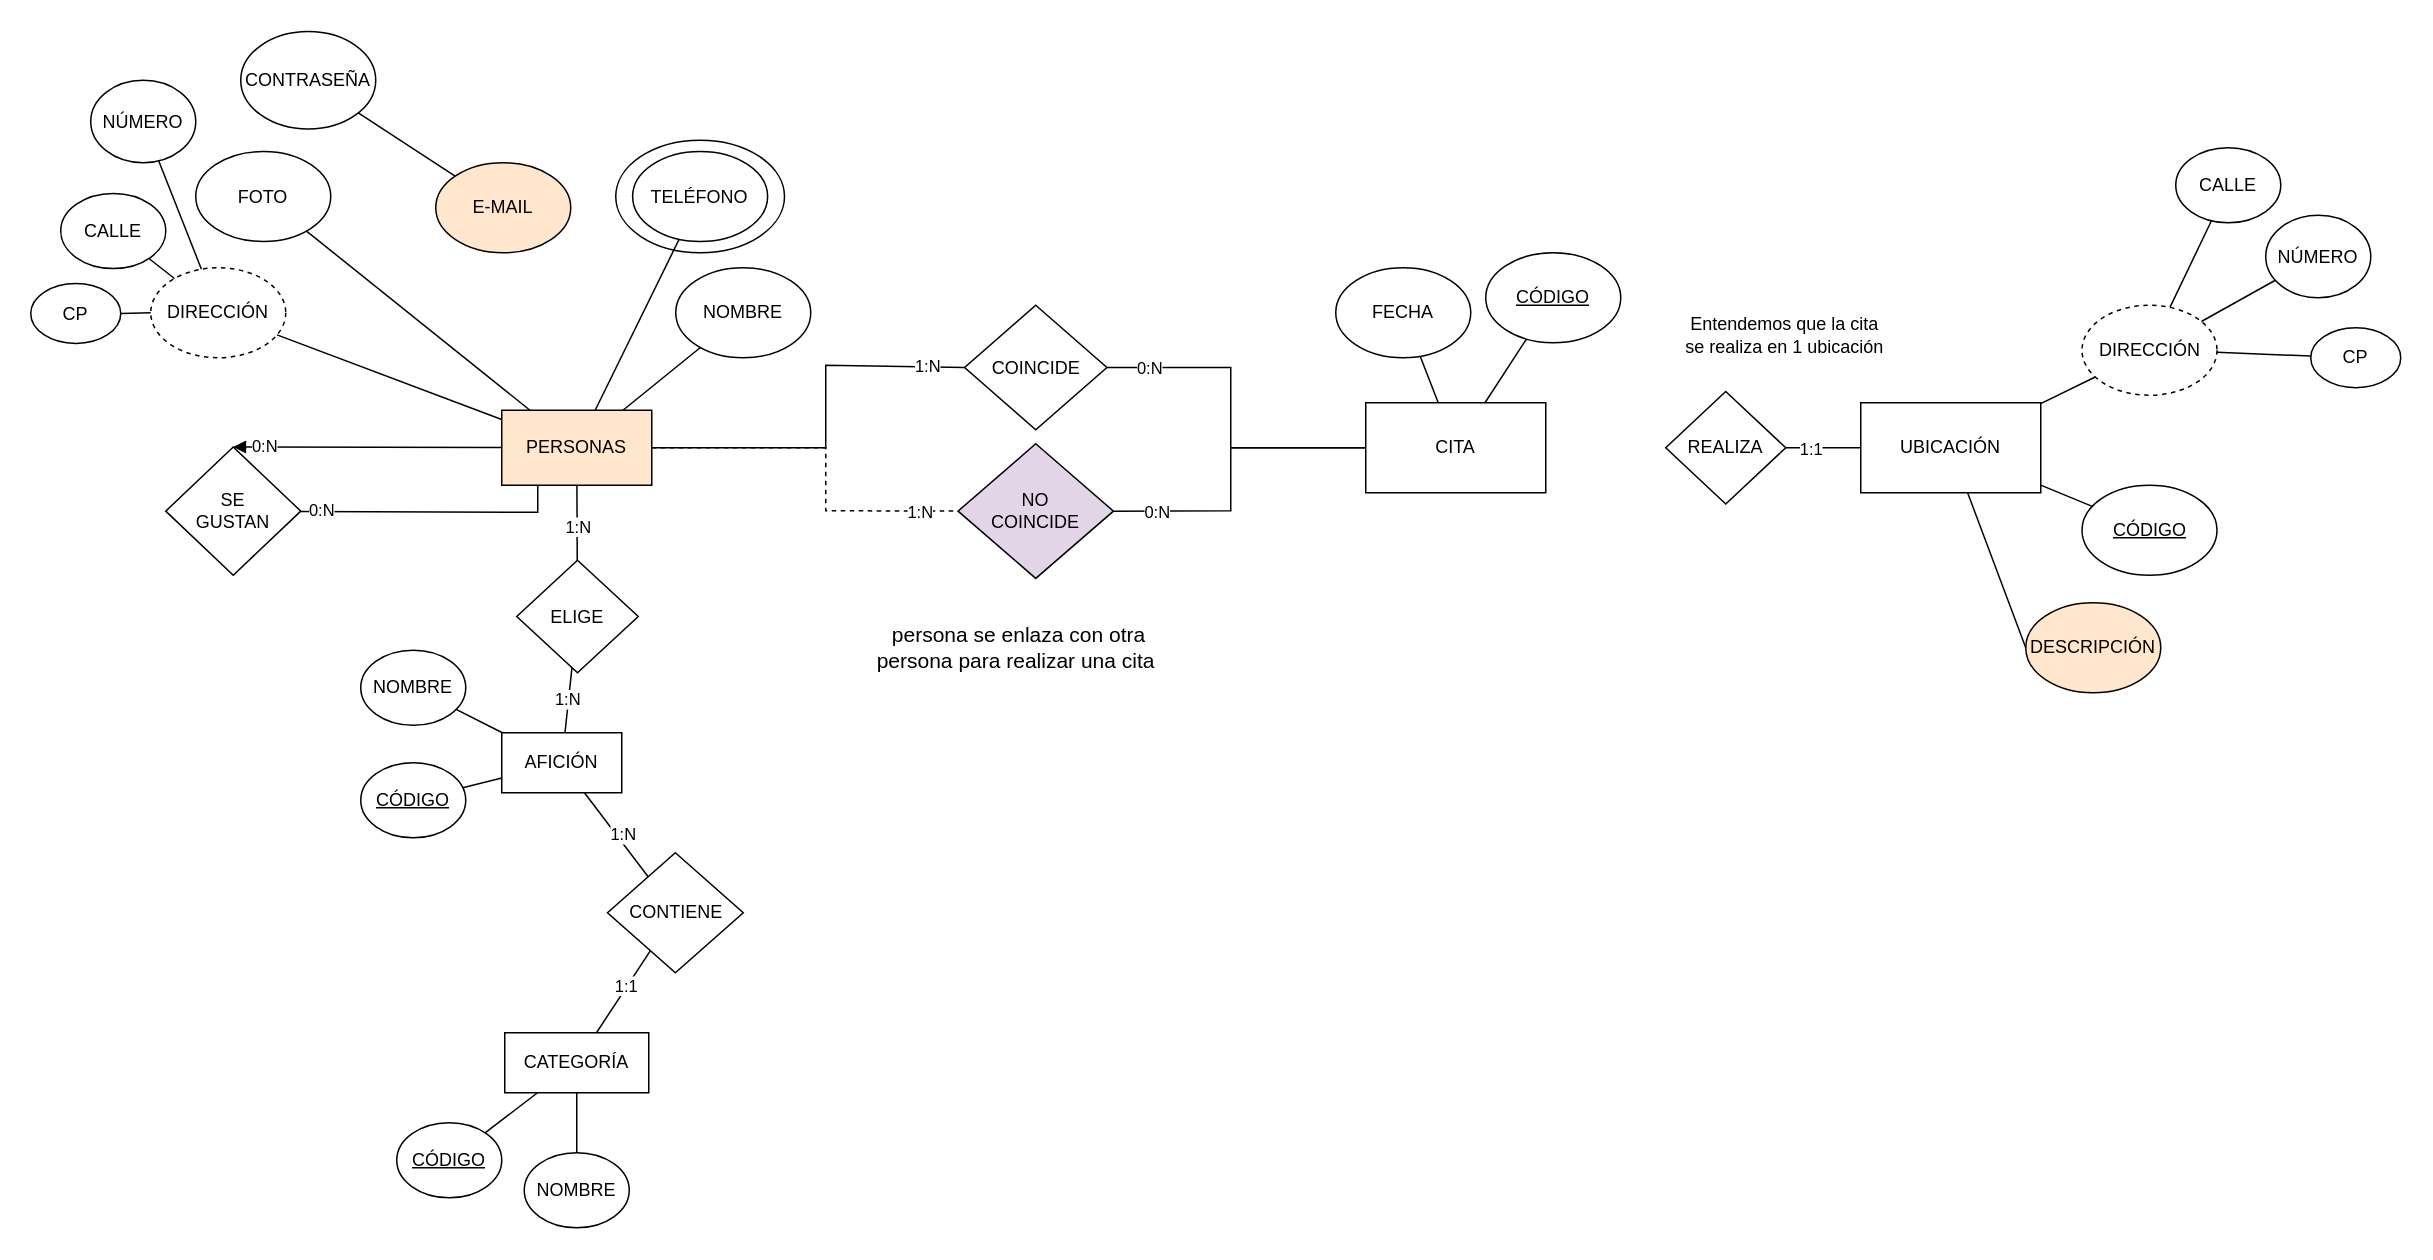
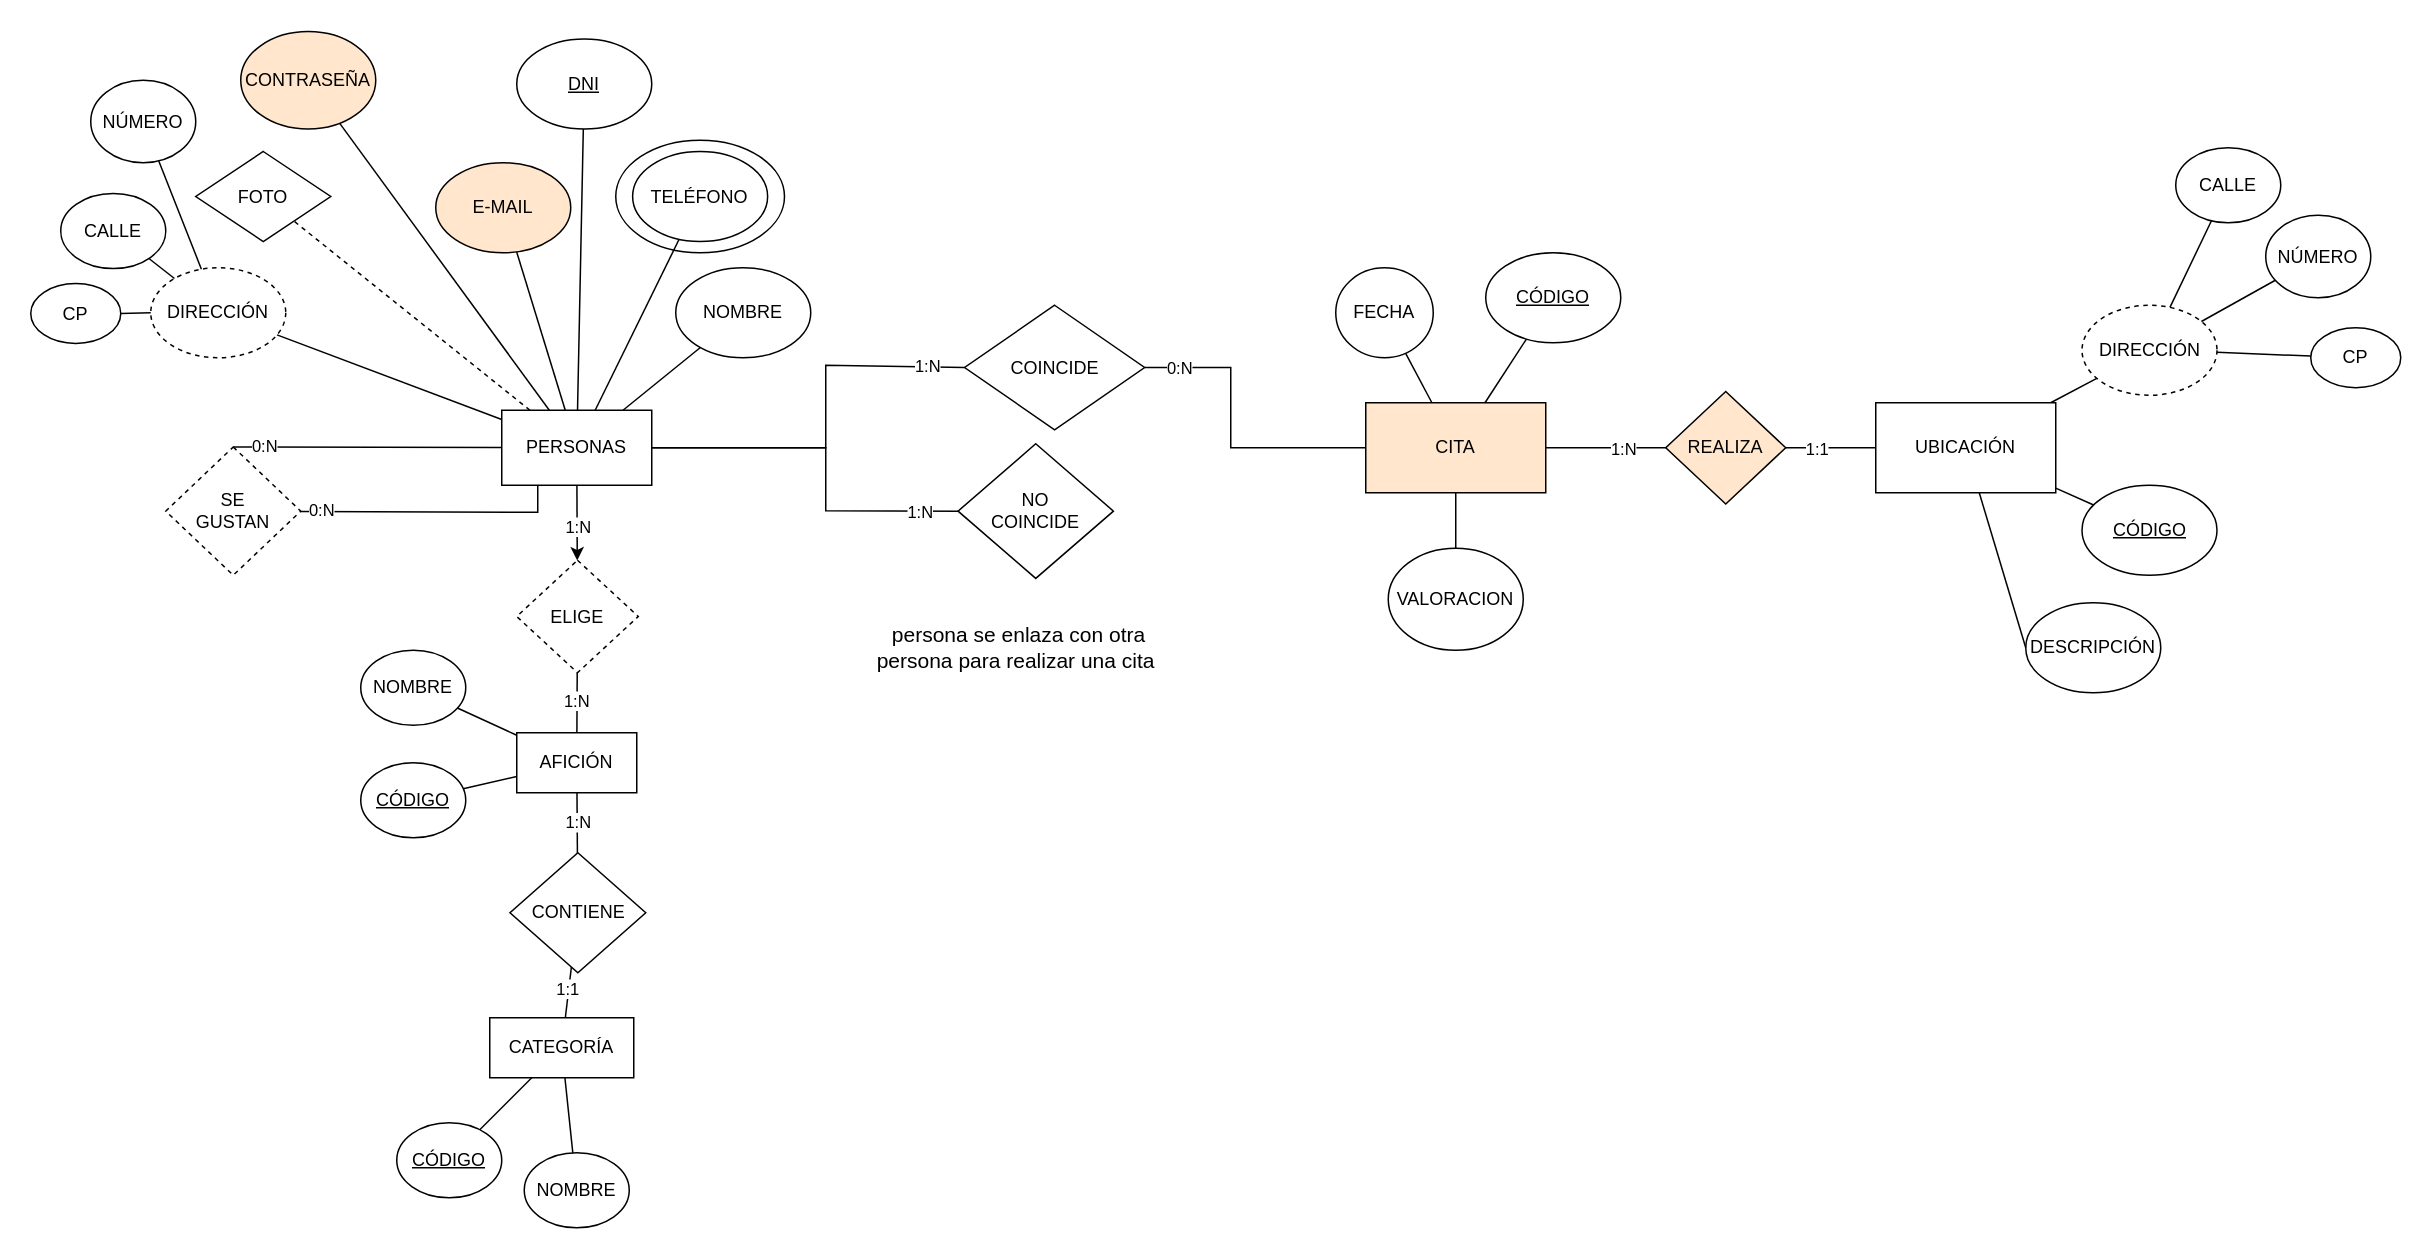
node "CONTRASEÑA": fillcolor #ffffff -> #ffe6cc
node "DNI": added
edge "CONTRASEÑA" -- "E-MAIL": now "PERSONAS" -- "E-MAIL"
node "FOTO": shape ellipse -> diamond
edge "CONTRASEÑA" -- "PERSONAS": added
edge "DNI" -- "PERSONAS": added
node "FECHA": size 135x90 -> 98x90
edge "FOTO" -- "PERSONAS": style solid -> dashed
node "Entendemos que la cita se realiza en 1 ubicación": removed
node "COINCIDE": size 142x125 -> 180x125
edge "PERSONAS" -> "SE GUSTAN": arrowhead block -> none
node "PERSONAS": fillcolor #ffe6cc -> #ffffff
node "CITA": fillcolor #ffffff -> #ffe6cc
edge "CITA" -- "REALIZA": added, label "1:N"
node "REALIZA": fillcolor #ffffff -> #ffe6cc
node "UBICACIÓN": moved (1951, 448) -> (1966, 448)
node "SE GUSTAN": style solid -> dashed
edge "PERSONAS" -- "NO COINCIDE": style dashed -> solid
node "NO COINCIDE": fillcolor #e1d5e7 -> #ffffff
edge "CITA" -- "NO COINCIDE": removed, label "0:N"
edge "CITA" -- "VALORACION": added
edge "PERSONAS" -- "ELIGE": arrowhead none -> classic
node "VALORACION": added
node "ELIGE": style solid -> dashed
node "DESCRIPCIÓN": fillcolor #ffe6cc -> #ffffff
node "AFICIÓN": moved (562, 763) -> (577, 763)
node "CONTIENE": moved (675, 913) -> (578, 913)
node "CATEGORÍA": moved (577, 1063) -> (562, 1048)
